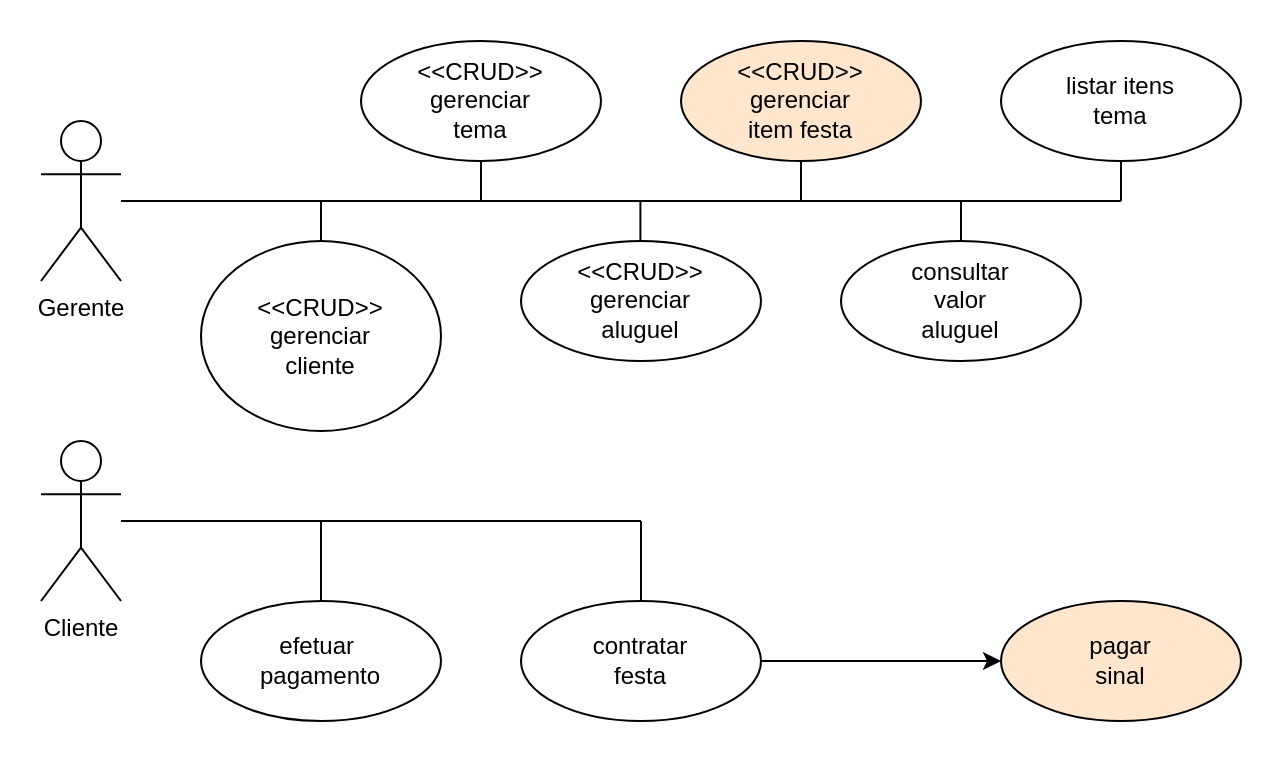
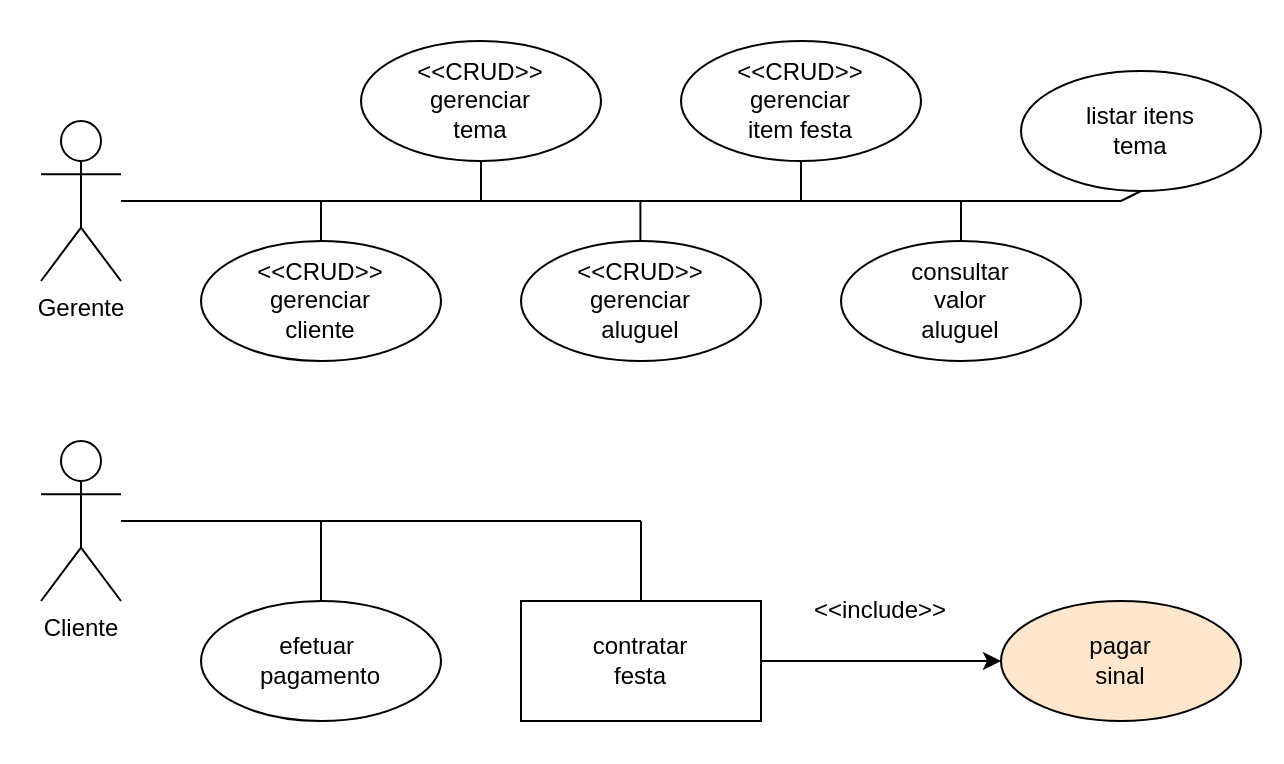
node "<<CRUD>> gerenciar item festa": fillcolor #ffe6cc -> #ffffff
node "listar itens tema": moved (1121, 101) -> (1141, 131)
node "<<CRUD>> gerenciar cliente": size 240x190 -> 240x120
node "<<include>>": added
node "contratar festa": shape ellipse -> rectangle
